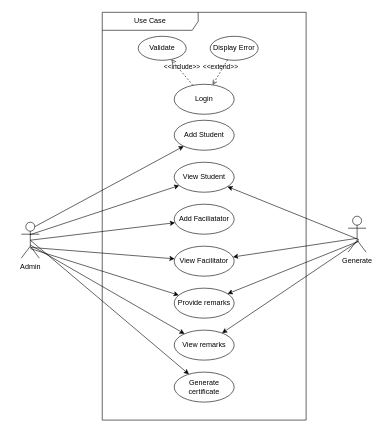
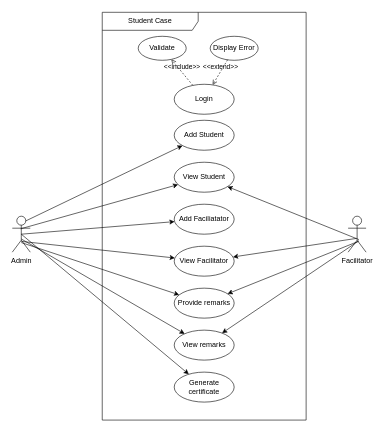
node "Use Case": label "Use Case" -> "Student Case"
node "Admin": moved (30, 240) -> (21, 234)
node "Generate": label "Generate" -> "Facilitator"
